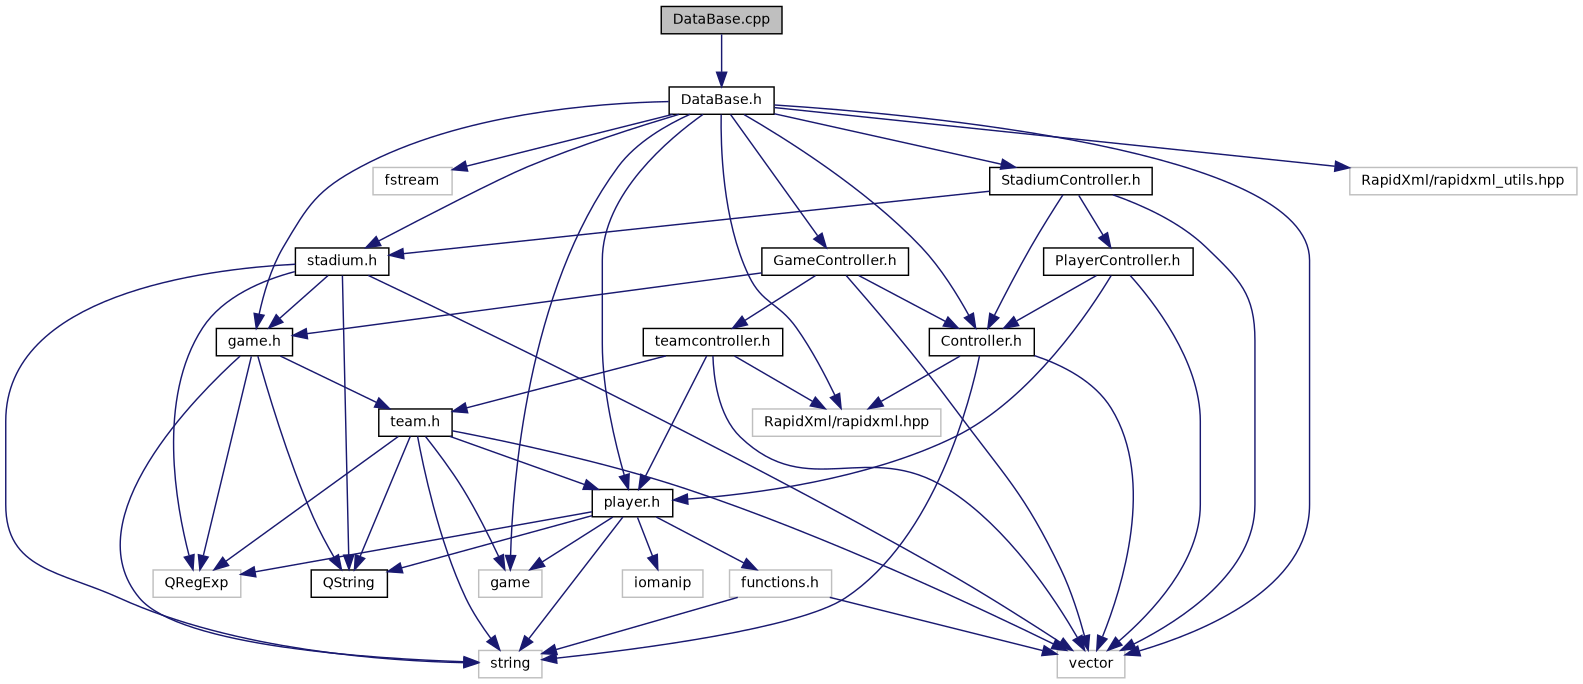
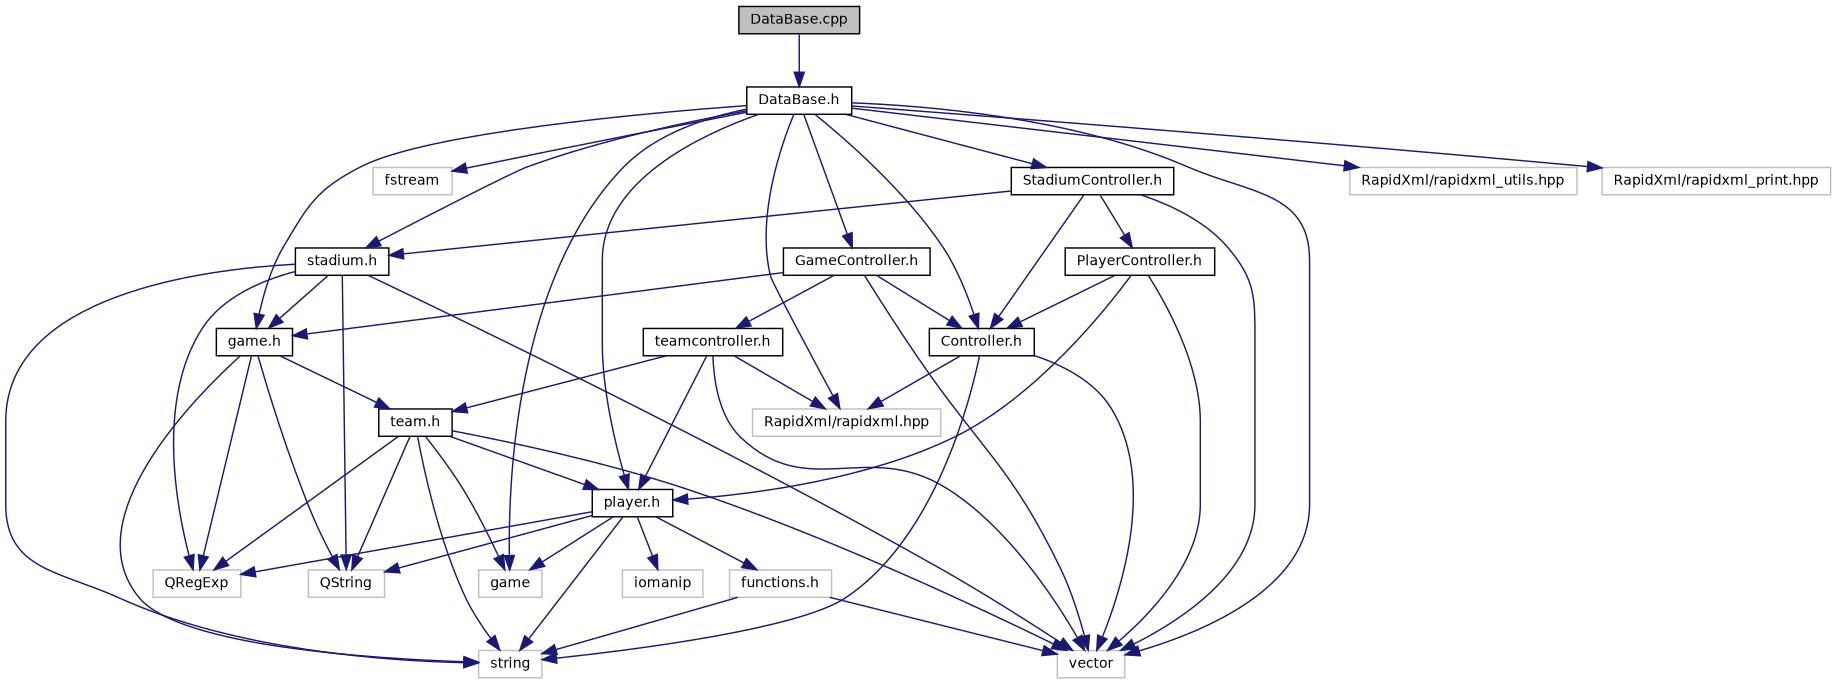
node "RapidXml/rapidxml_print.hpp": added
node "QString": color black -> grey75
